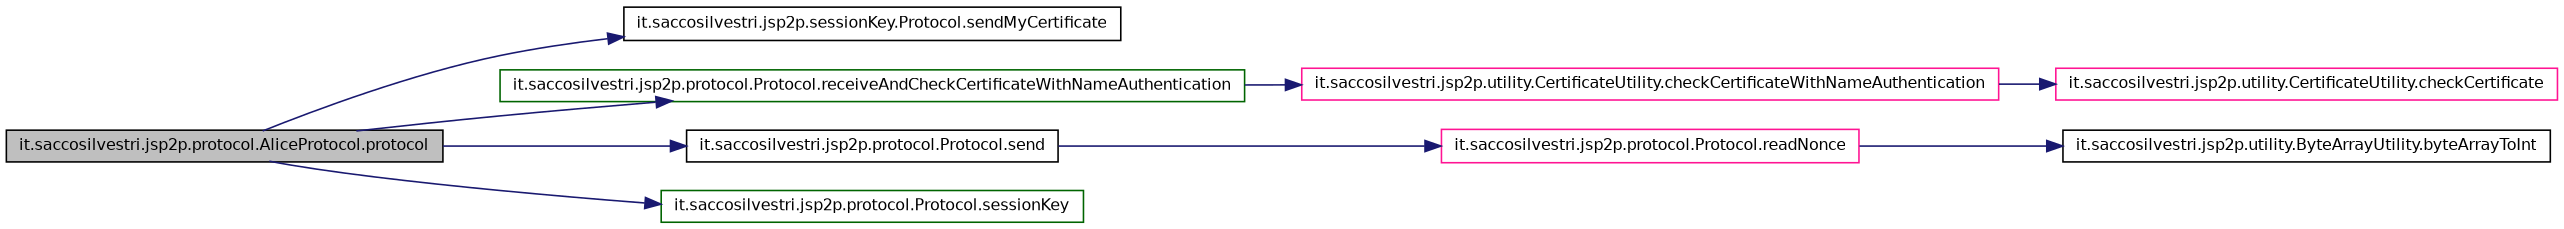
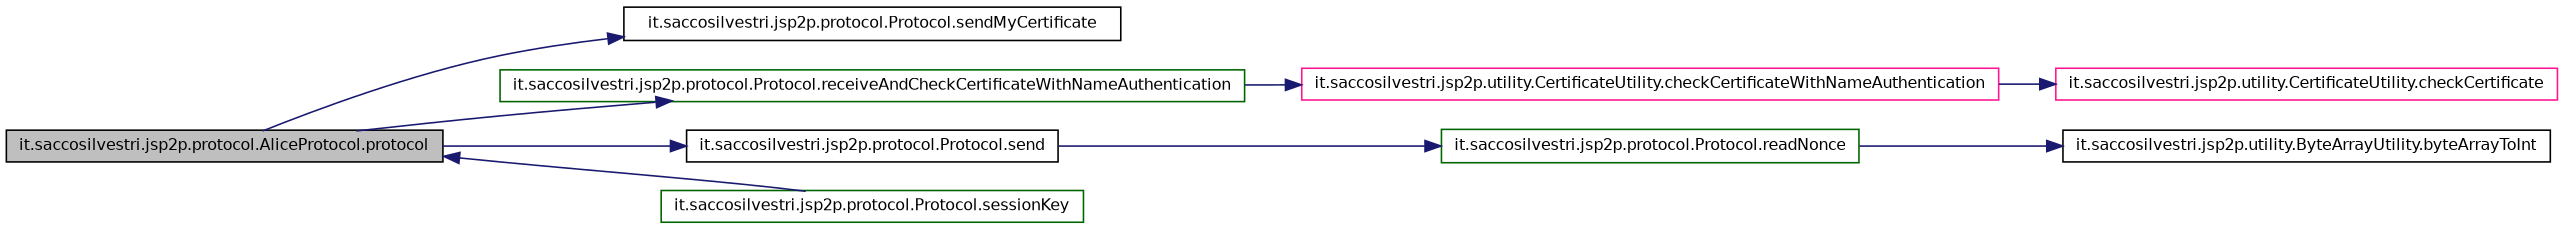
node "it.saccosilvestri.jsp2p.sessionKey.Protocol.sendMyCertificate": label "it.saccosilvestri.jsp2p.sessionKey.Protocol.sendMyCertificate" -> "it.saccosilvestri.jsp2p.protocol.Protocol.sendMyCertificate"
node "it.saccosilvestri.jsp2p.protocol.Protocol.readNonce": color deeppink -> darkgreen
edge "it.saccosilvestri.jsp2p.protocol.AliceProtocol.protocol" -> "it.saccosilvestri.jsp2p.protocol.Protocol.sessionKey": reversed
